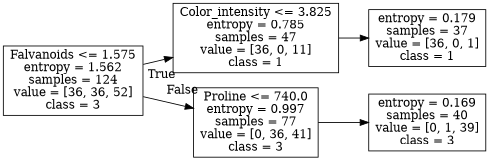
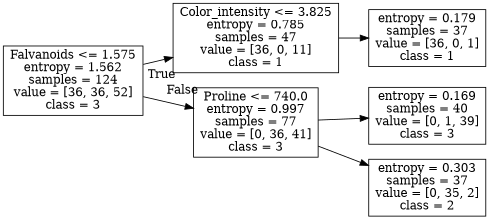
node "entropy = 0.303 samples = 37 value = [0, 35, 2] class = 2": added
